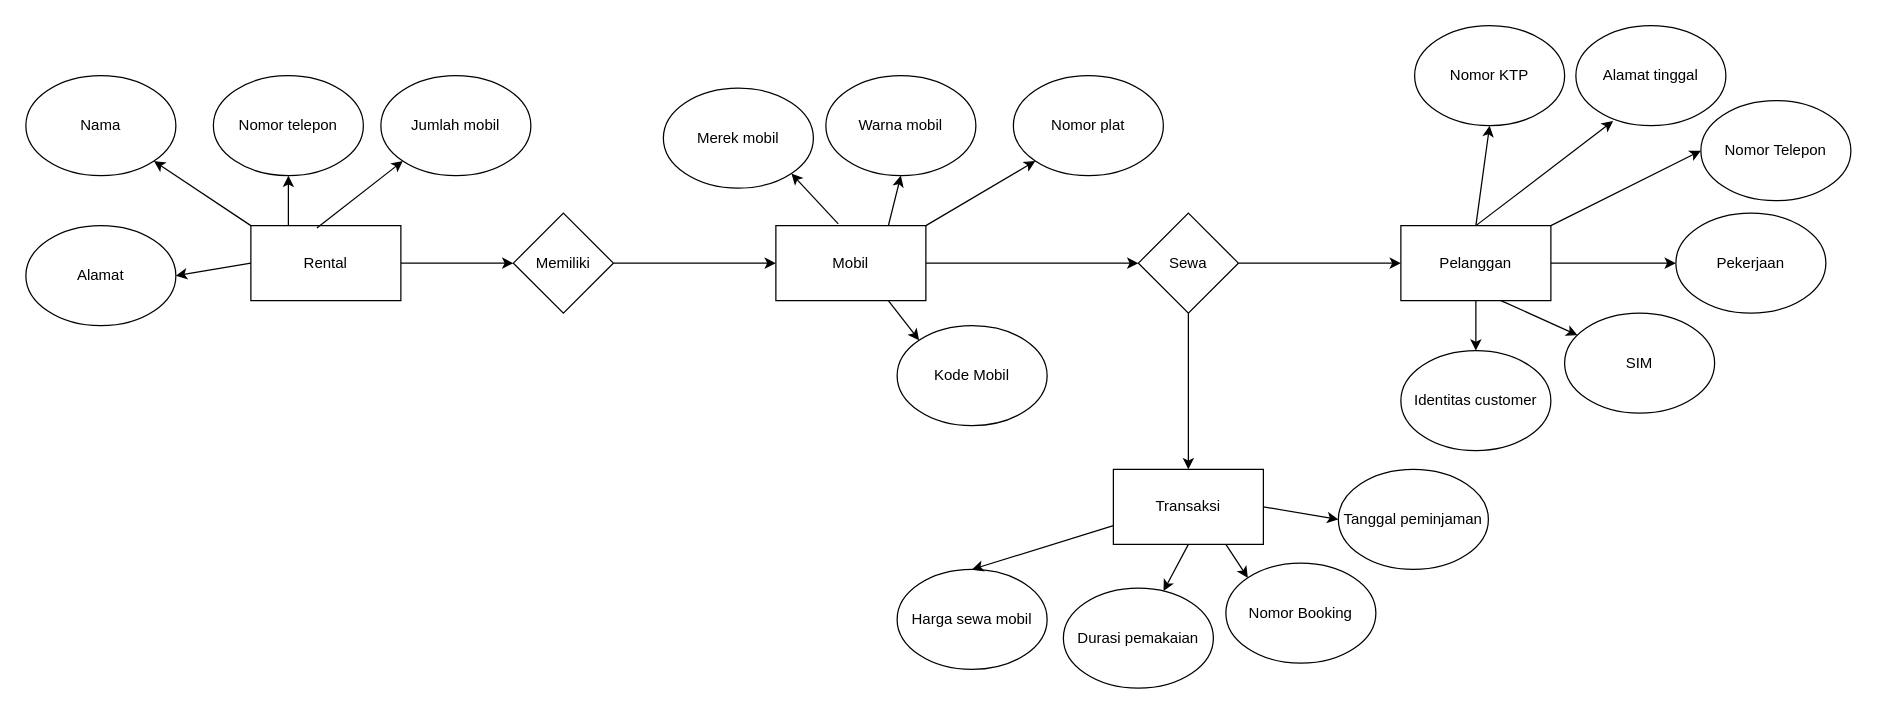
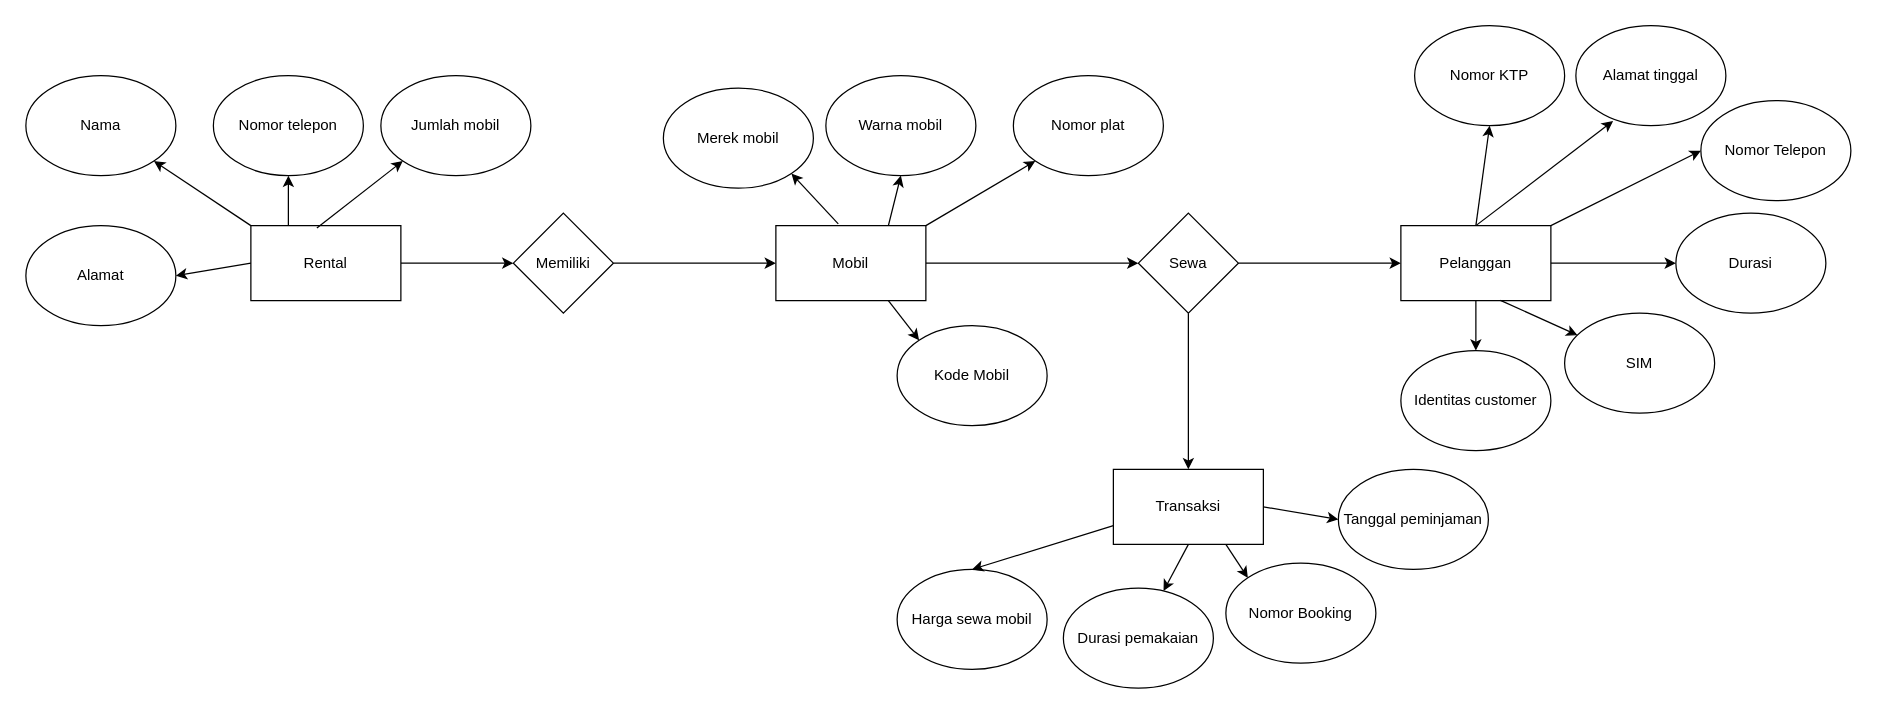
node "Pekerjaan": label "Pekerjaan" -> "Durasi"
